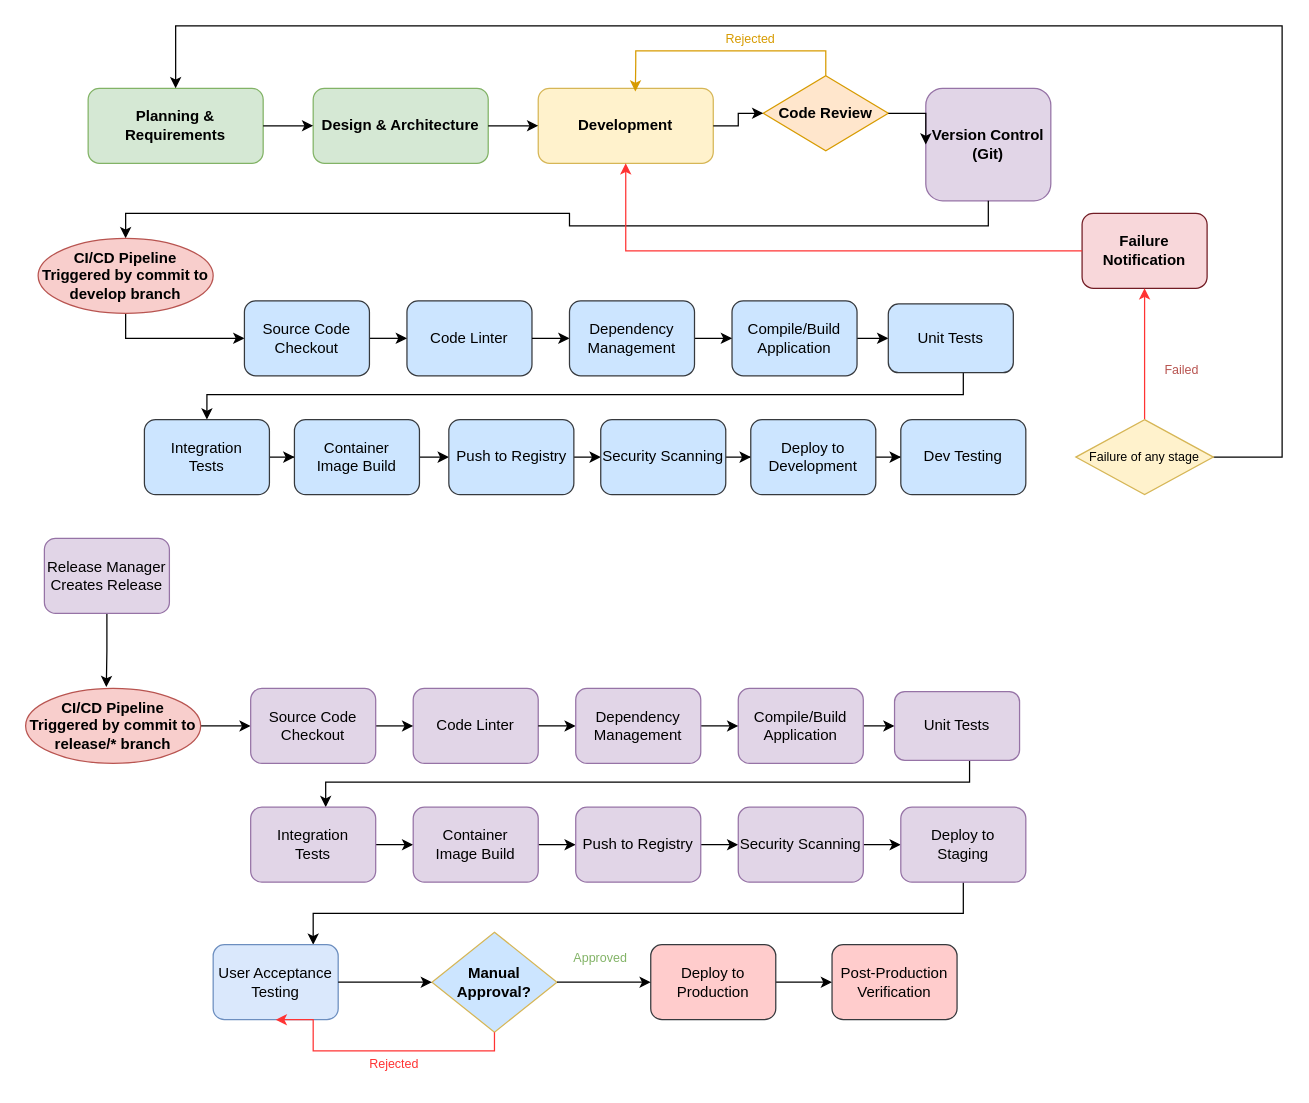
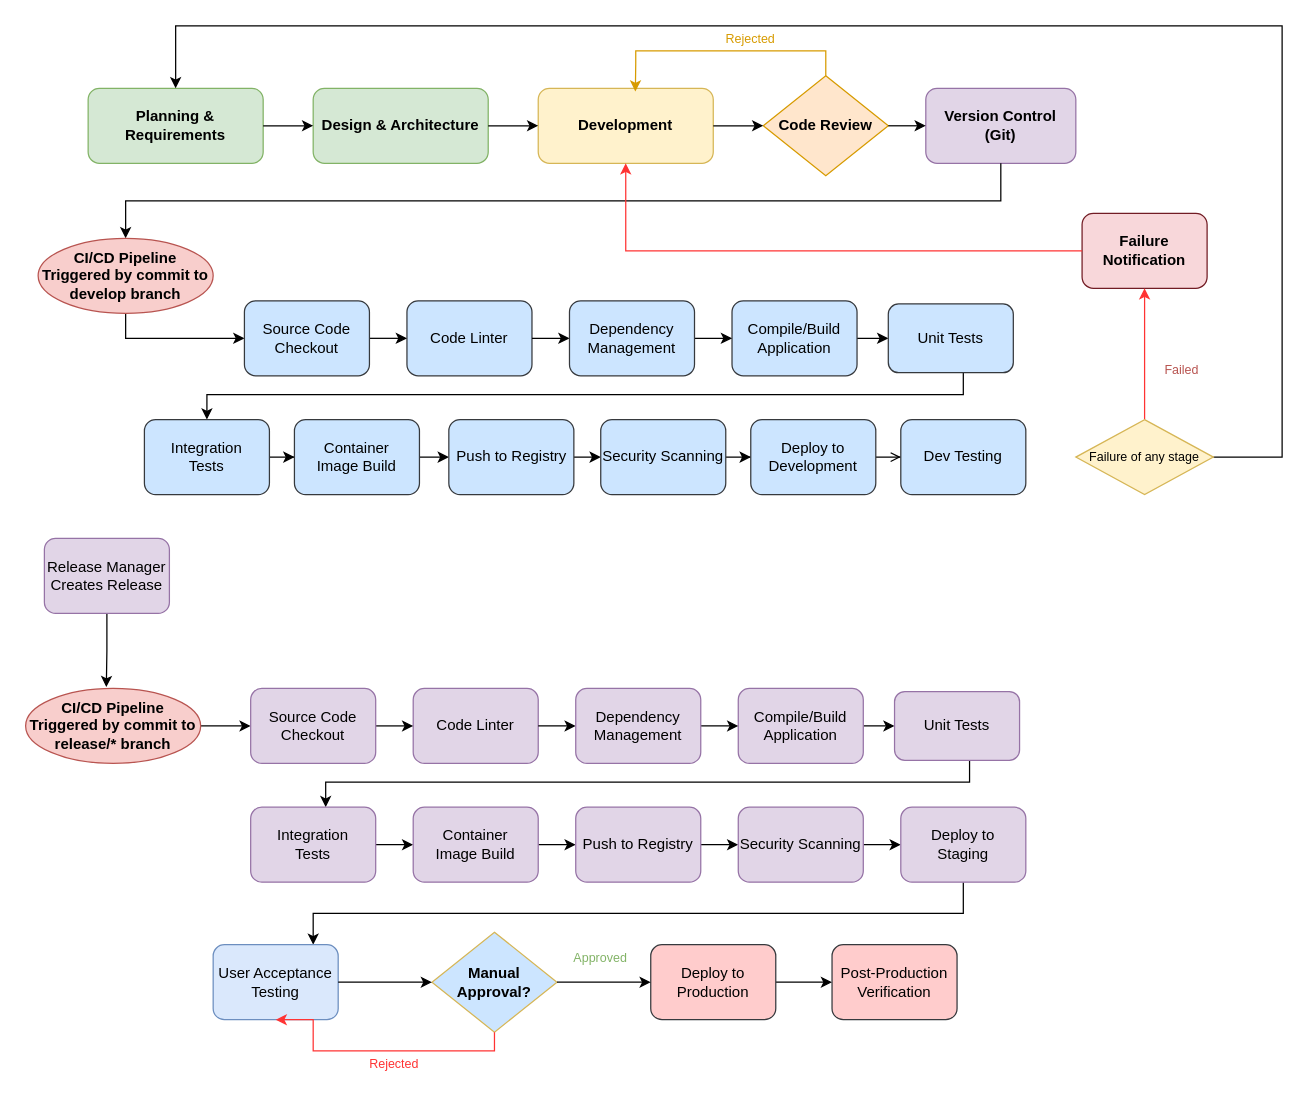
node "Code Review": size 125x75 -> 125x100
node "Version Control (Git)": size 125x113 -> 150x75
edge "Deploy to Development" -> "Dev Testing": arrowhead classic -> open
